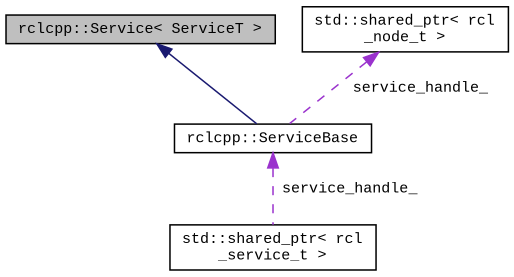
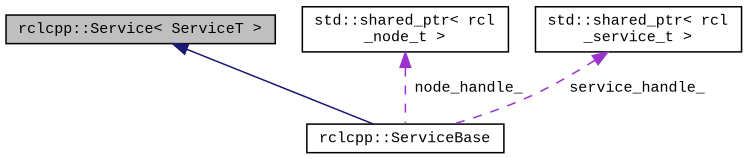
edge "rclcpp::ServiceBase" -> "std::shared_ptr< rcl _node_t >": label " service_handle_" -> " node_handle_"
edge "std::shared_ptr< rcl _service_t >" -> "rclcpp::ServiceBase": reversed
